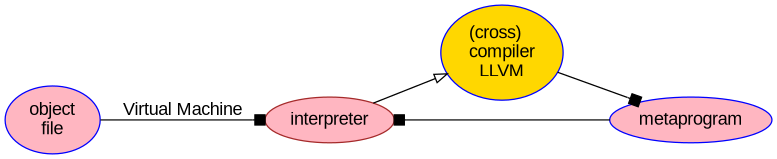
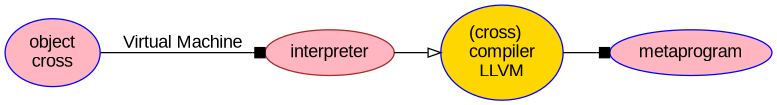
node "object file": label "object file" -> "object cross"
edge "metaprogram" -> "interpreter": removed
